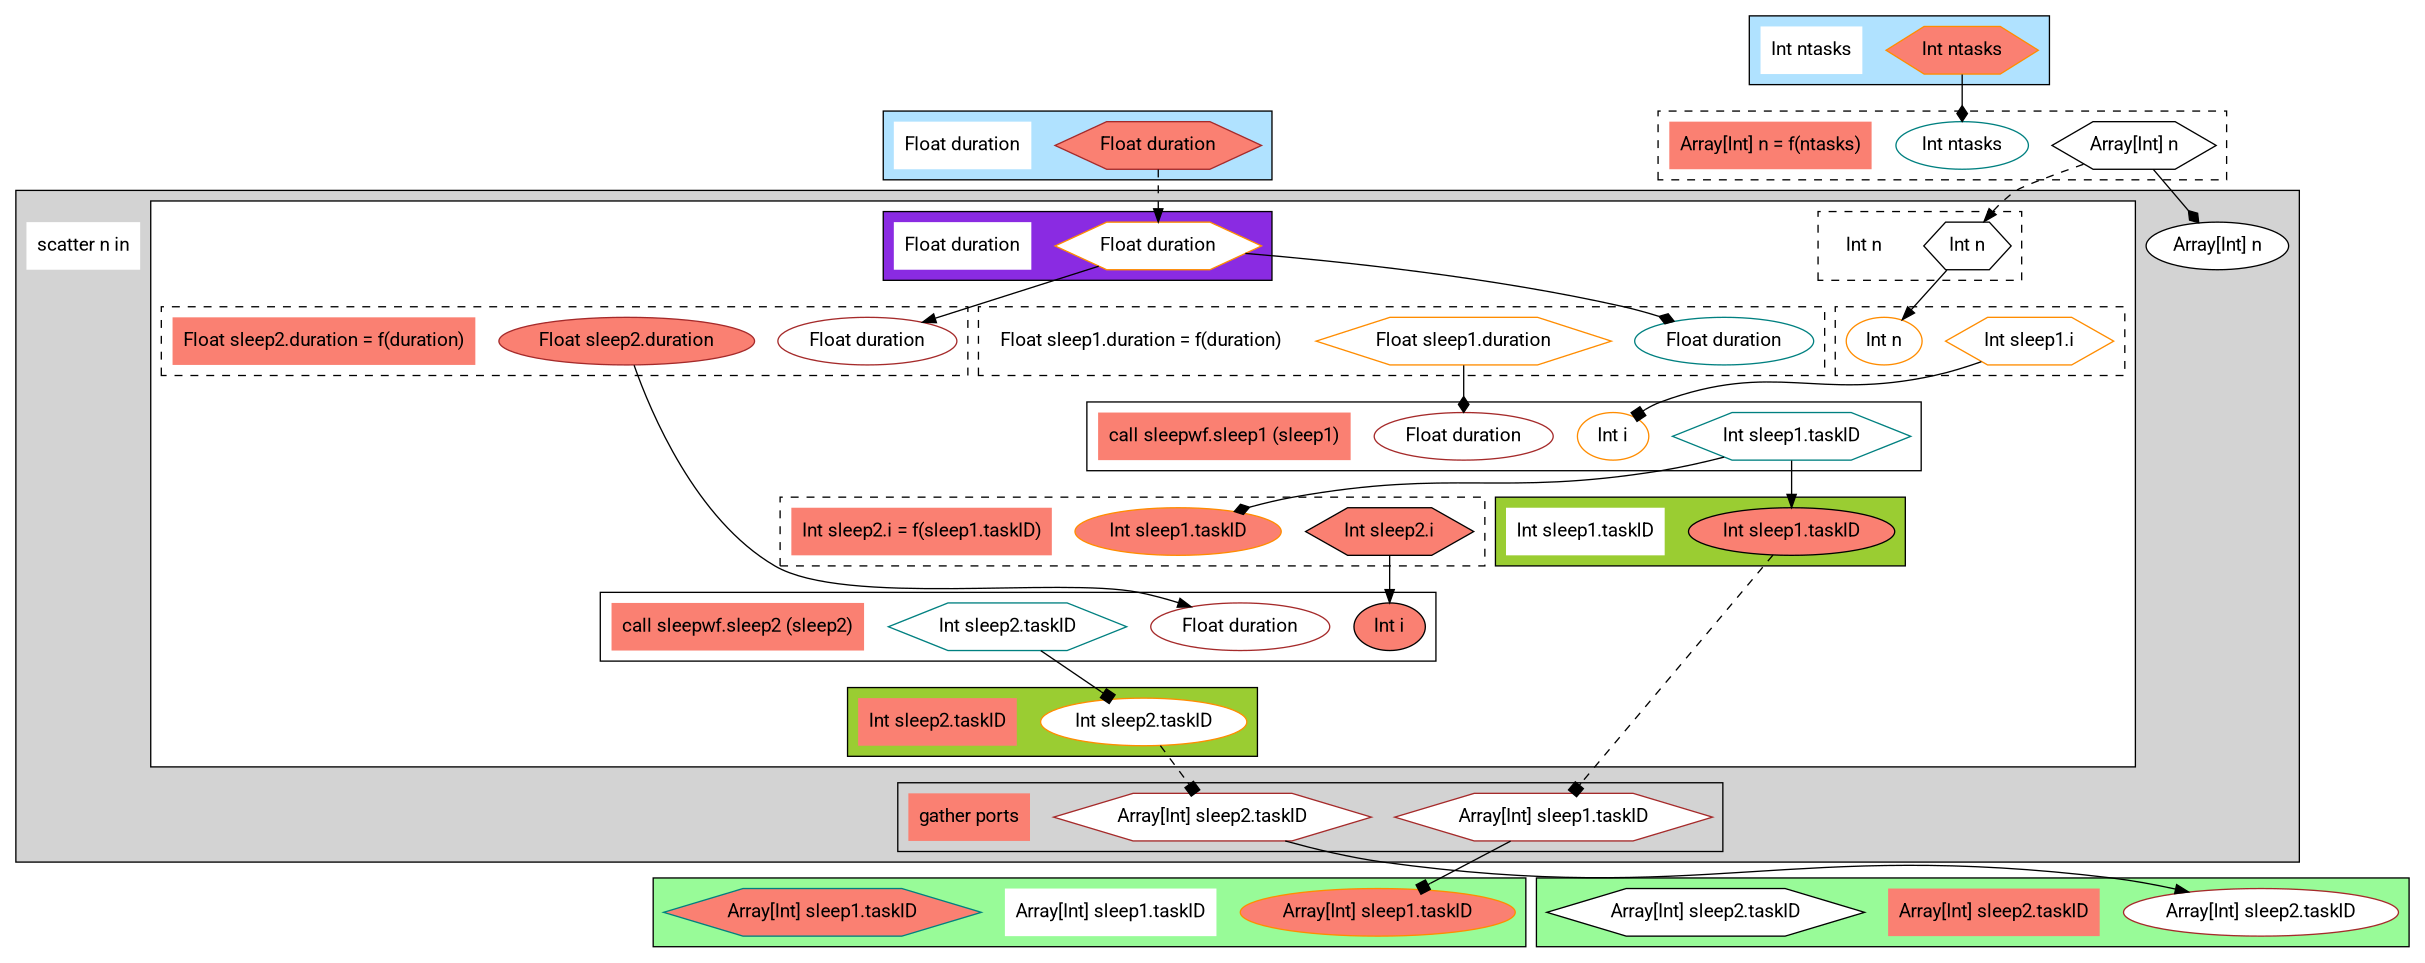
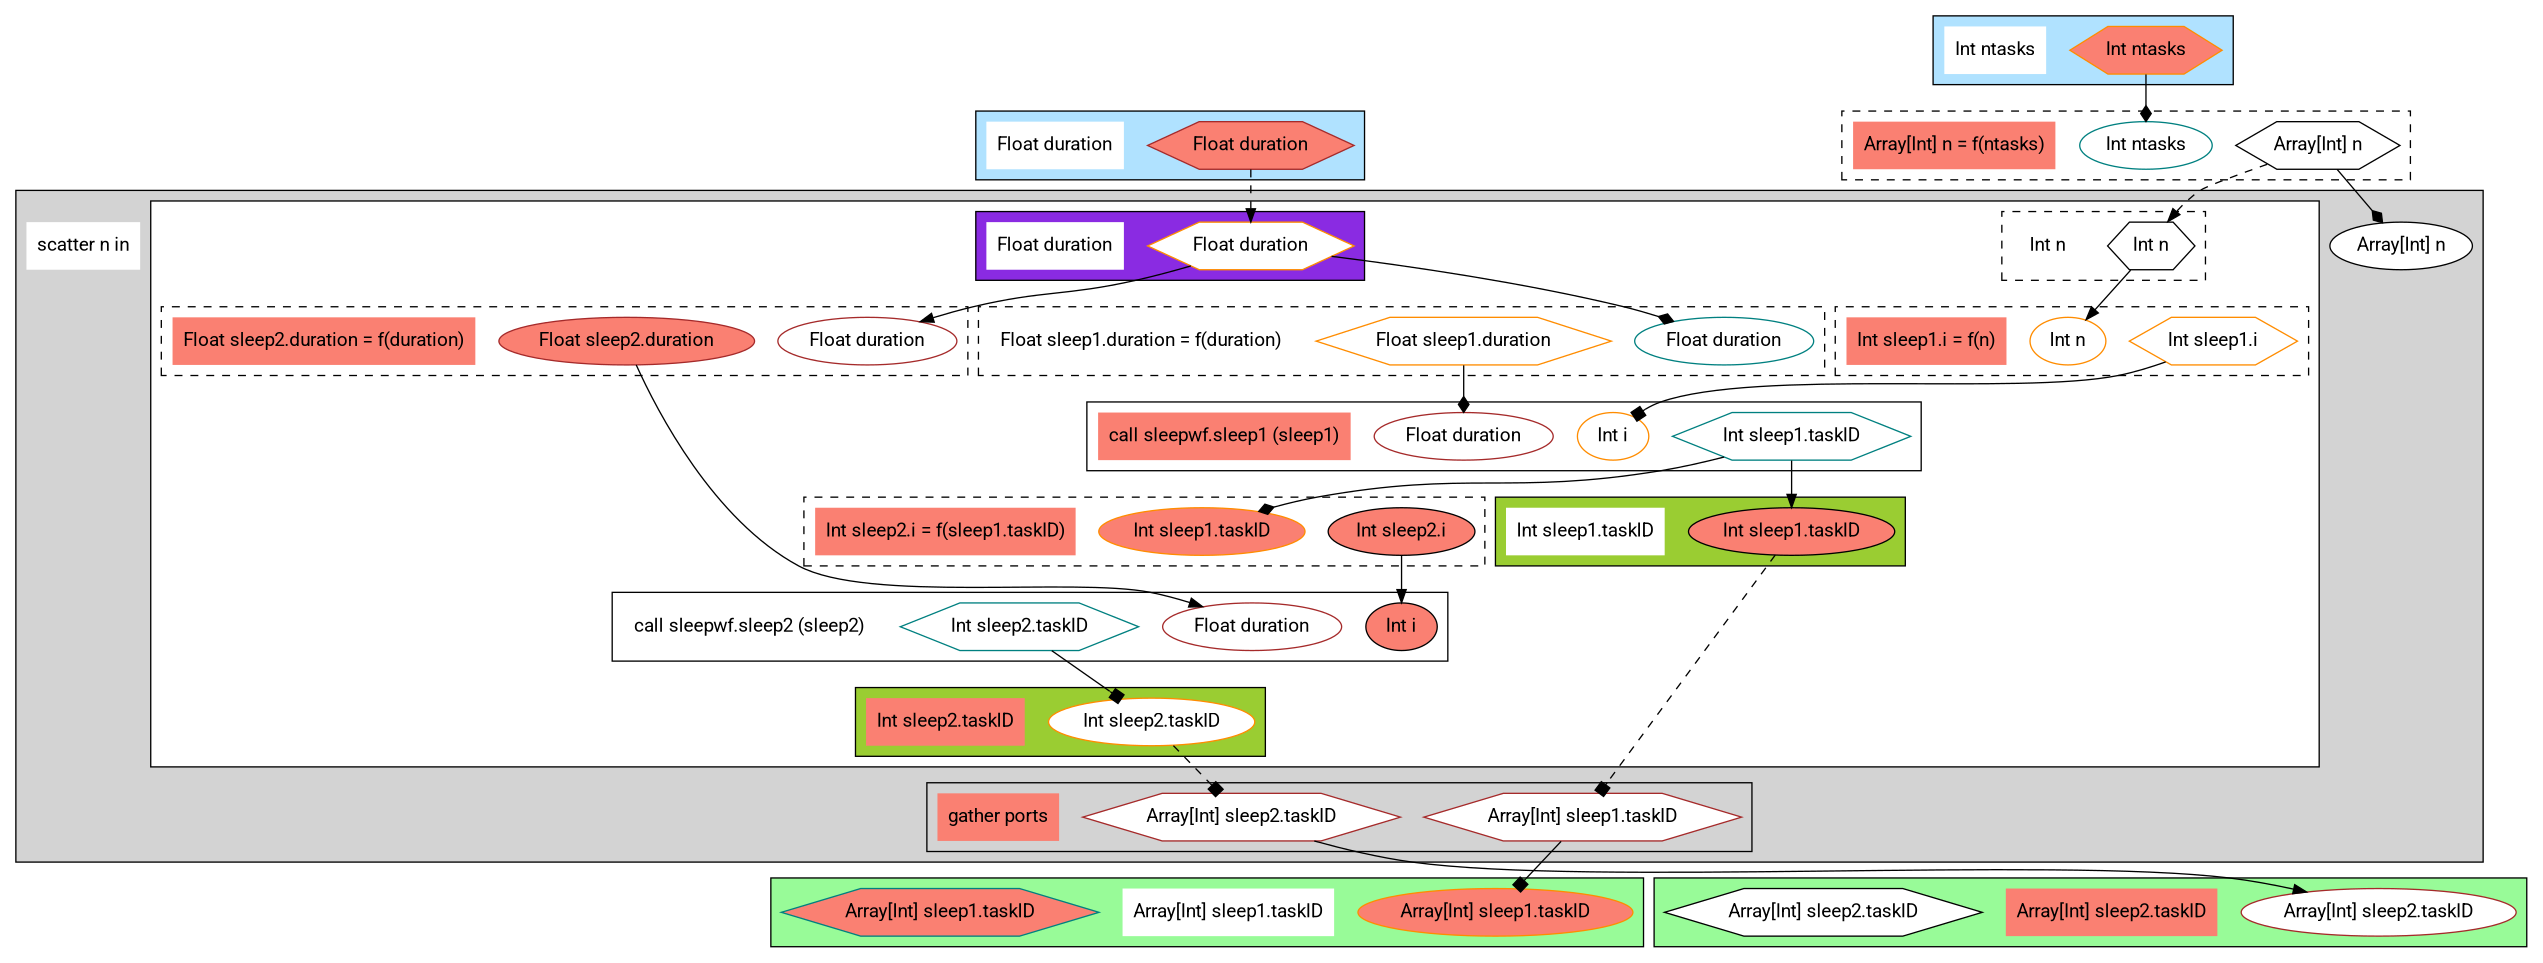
node "Int sleep1.i = f(n)": added
node "Int sleep2.i": shape hexagon -> ellipse
node "call sleepwf.sleep2 (sleep2)": fillcolor salmon -> white
